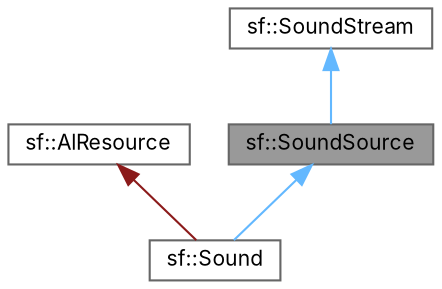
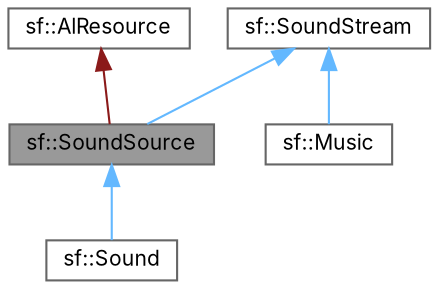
node "sf::Music": added
edge "sf::Sound" -> "sf::AlResource": now "sf::SoundSource" -> "sf::AlResource"
